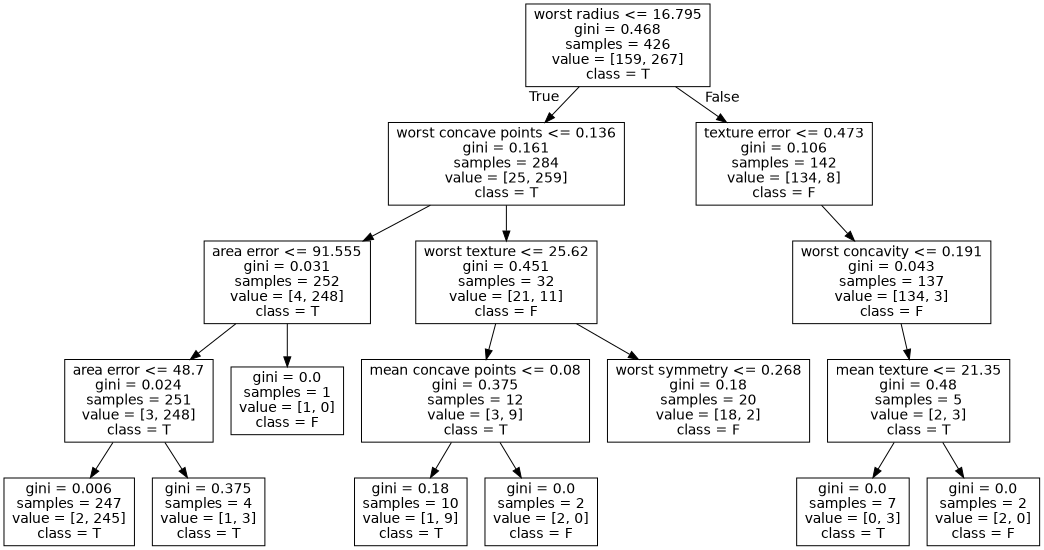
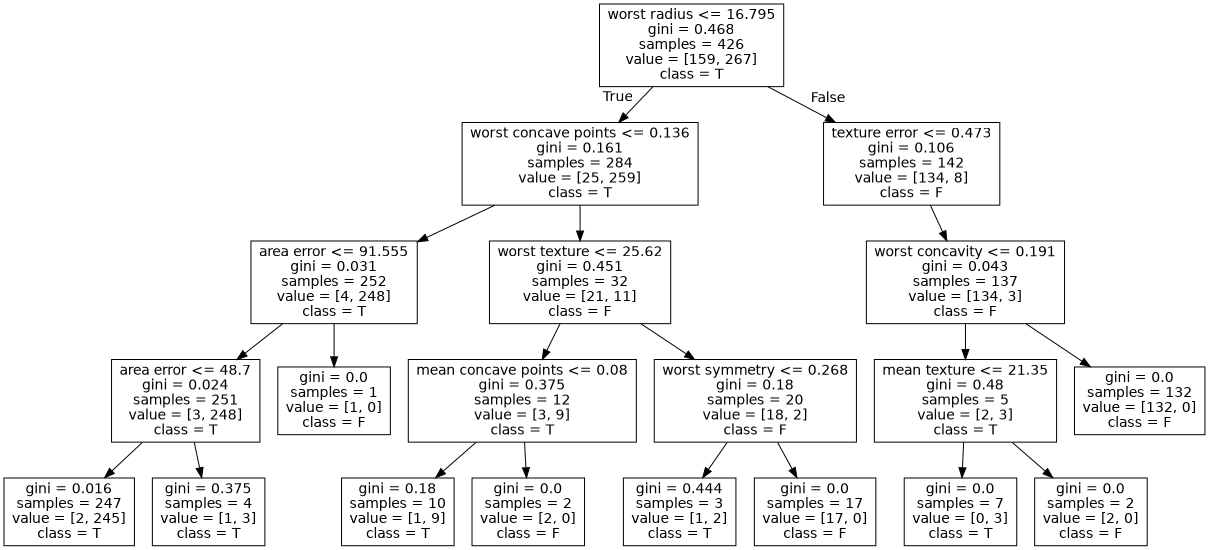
node "gini = 0.0 samples = 132 value = [132, 0] class = F": added
node "gini = 0.006 samples = 247 value = [2, 245] class = T": label "gini = 0.006 samples = 247 value = [2, 245] class = T" -> "gini = 0.016 samples = 247 value = [2, 245] class = T"
node "gini = 0.444 samples = 3 value = [1, 2] class = T": added
node "gini = 0.0 samples = 17 value = [17, 0] class = F": added
